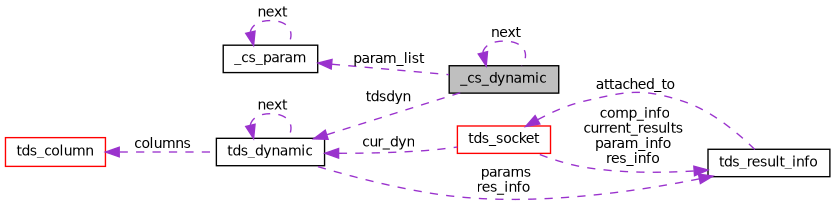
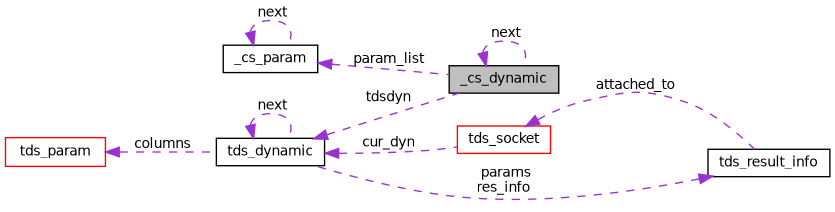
node "tds_column": label "tds_column" -> "tds_param"
edge "tds_socket" -> "tds_result_info": removed, label "comp_info current_results param_info res_info"
